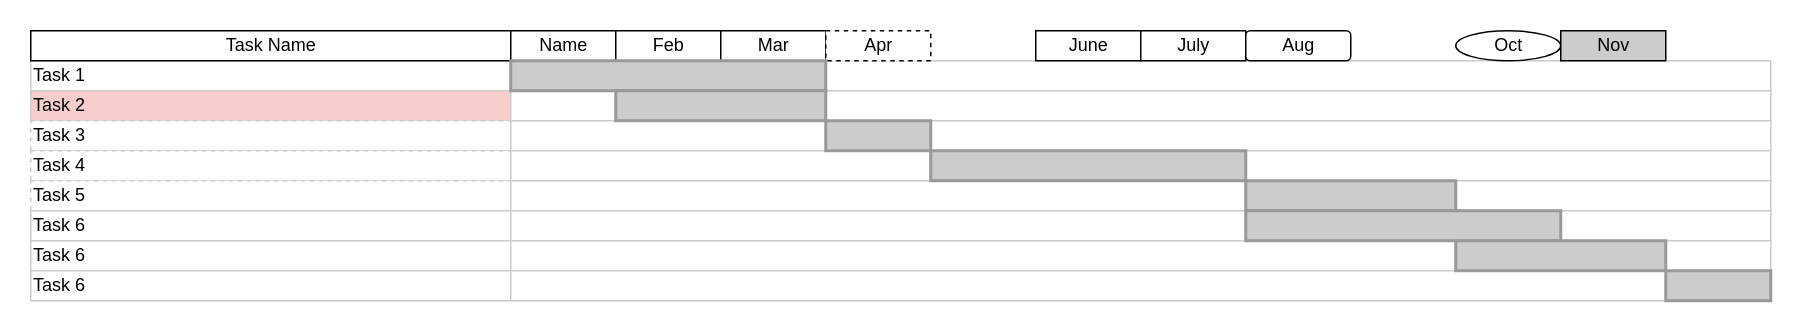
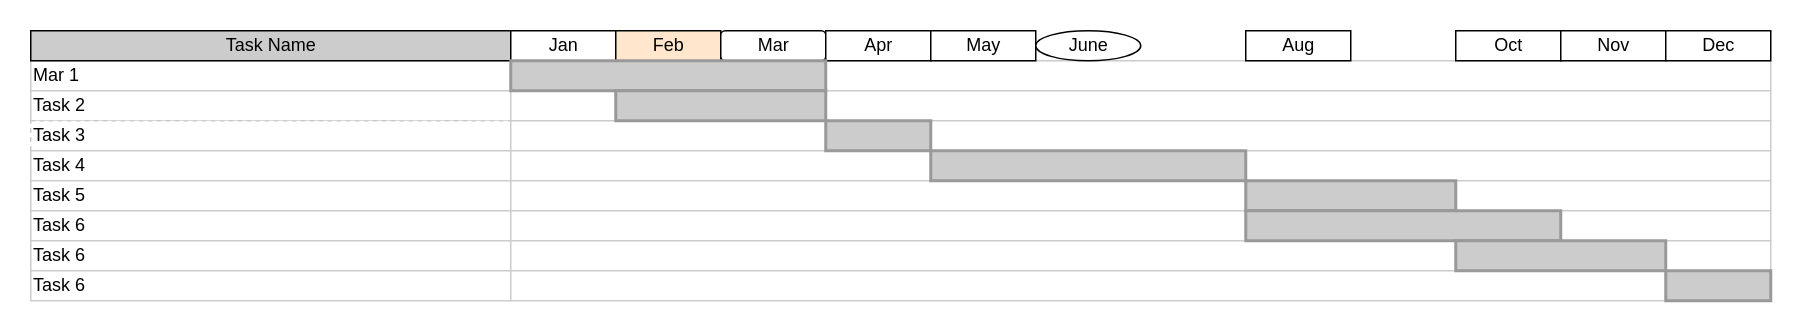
node "Task Name": fillcolor #ffffff -> #cccccc
node "Name": label "Name" -> "Jan"
node "Feb": fillcolor #ffffff -> #ffe6cc
node "Mar": shape rectangle -> rounded rectangle
node "Apr": style dashed -> solid
node "May": added
node "June": shape rectangle -> ellipse
node "July": removed
node "Aug": shape rounded rectangle -> rectangle
node "Oct": shape ellipse -> rectangle
node "Nov": fillcolor #cccccc -> #ffffff
node "Dec": added
node "Task 1": label "Task 1" -> "Mar 1"
node "Task 2": fillcolor #f8cecc -> #ffffff
node "Task 4": style dashed -> solid
node "Task 5": style dashed -> solid
